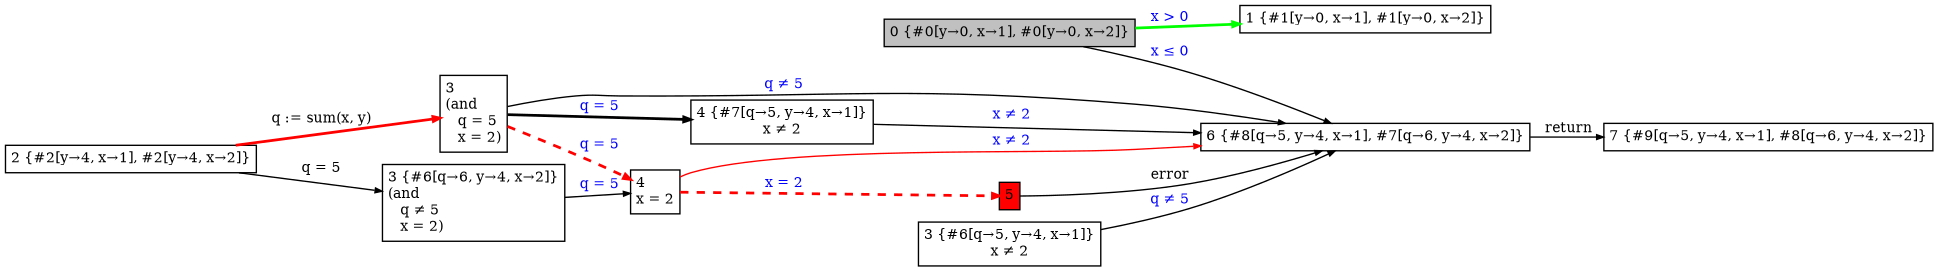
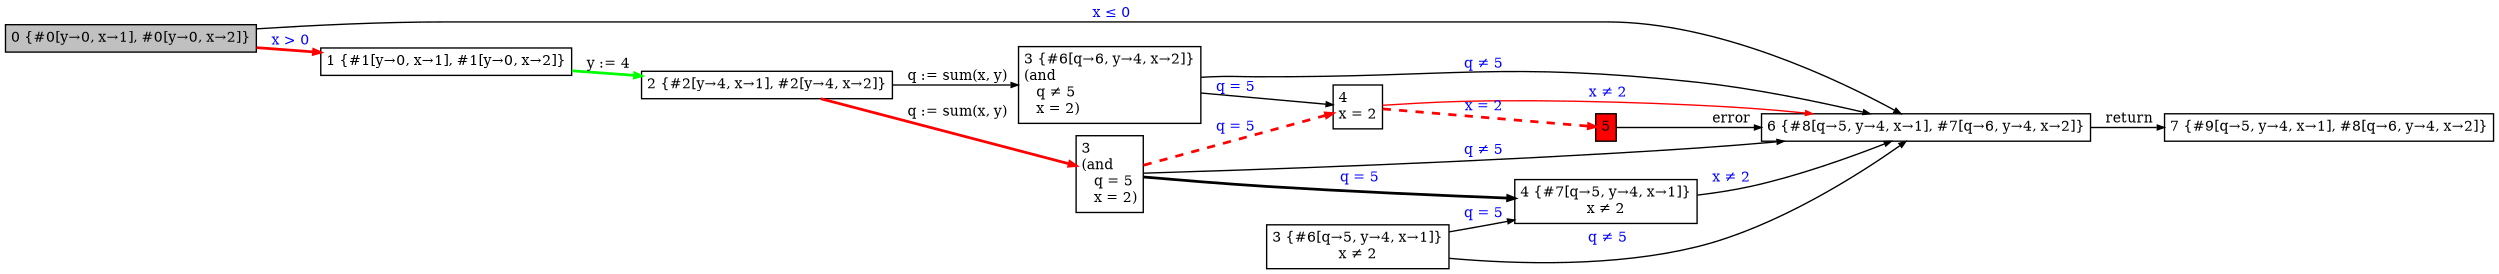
edge "0 {#0[y→0, x→1], #0[y→0, x→2]}" -> "1 {#1[y→0, x→1], #1[y→0, x→2]}": color #00ff00 -> #ff0000
edge "3 {#6[q→6, y→4, x→2]} (and q ≠ 5 x = 2)" -> "6 {#8[q→5, y→4, x→1], #7[q→6, y→4, x→2]}": added, label "q ≠ 5"
edge "1 {#1[y→0, x→1], #1[y→0, x→2]}" -> "2 {#2[y→4, x→1], #2[y→4, x→2]}": added, label "y := 4"
edge "2 {#2[y→4, x→1], #2[y→4, x→2]}" -> "3 {#6[q→6, y→4, x→2]} (and q ≠ 5 x = 2)": label " q = 5" -> " q := sum(x, y)"
edge "3 {#6[q→5, y→4, x→1]} x ≠ 2" -> "4 {#7[q→5, y→4, x→1]} x ≠ 2": added, label "q = 5"
